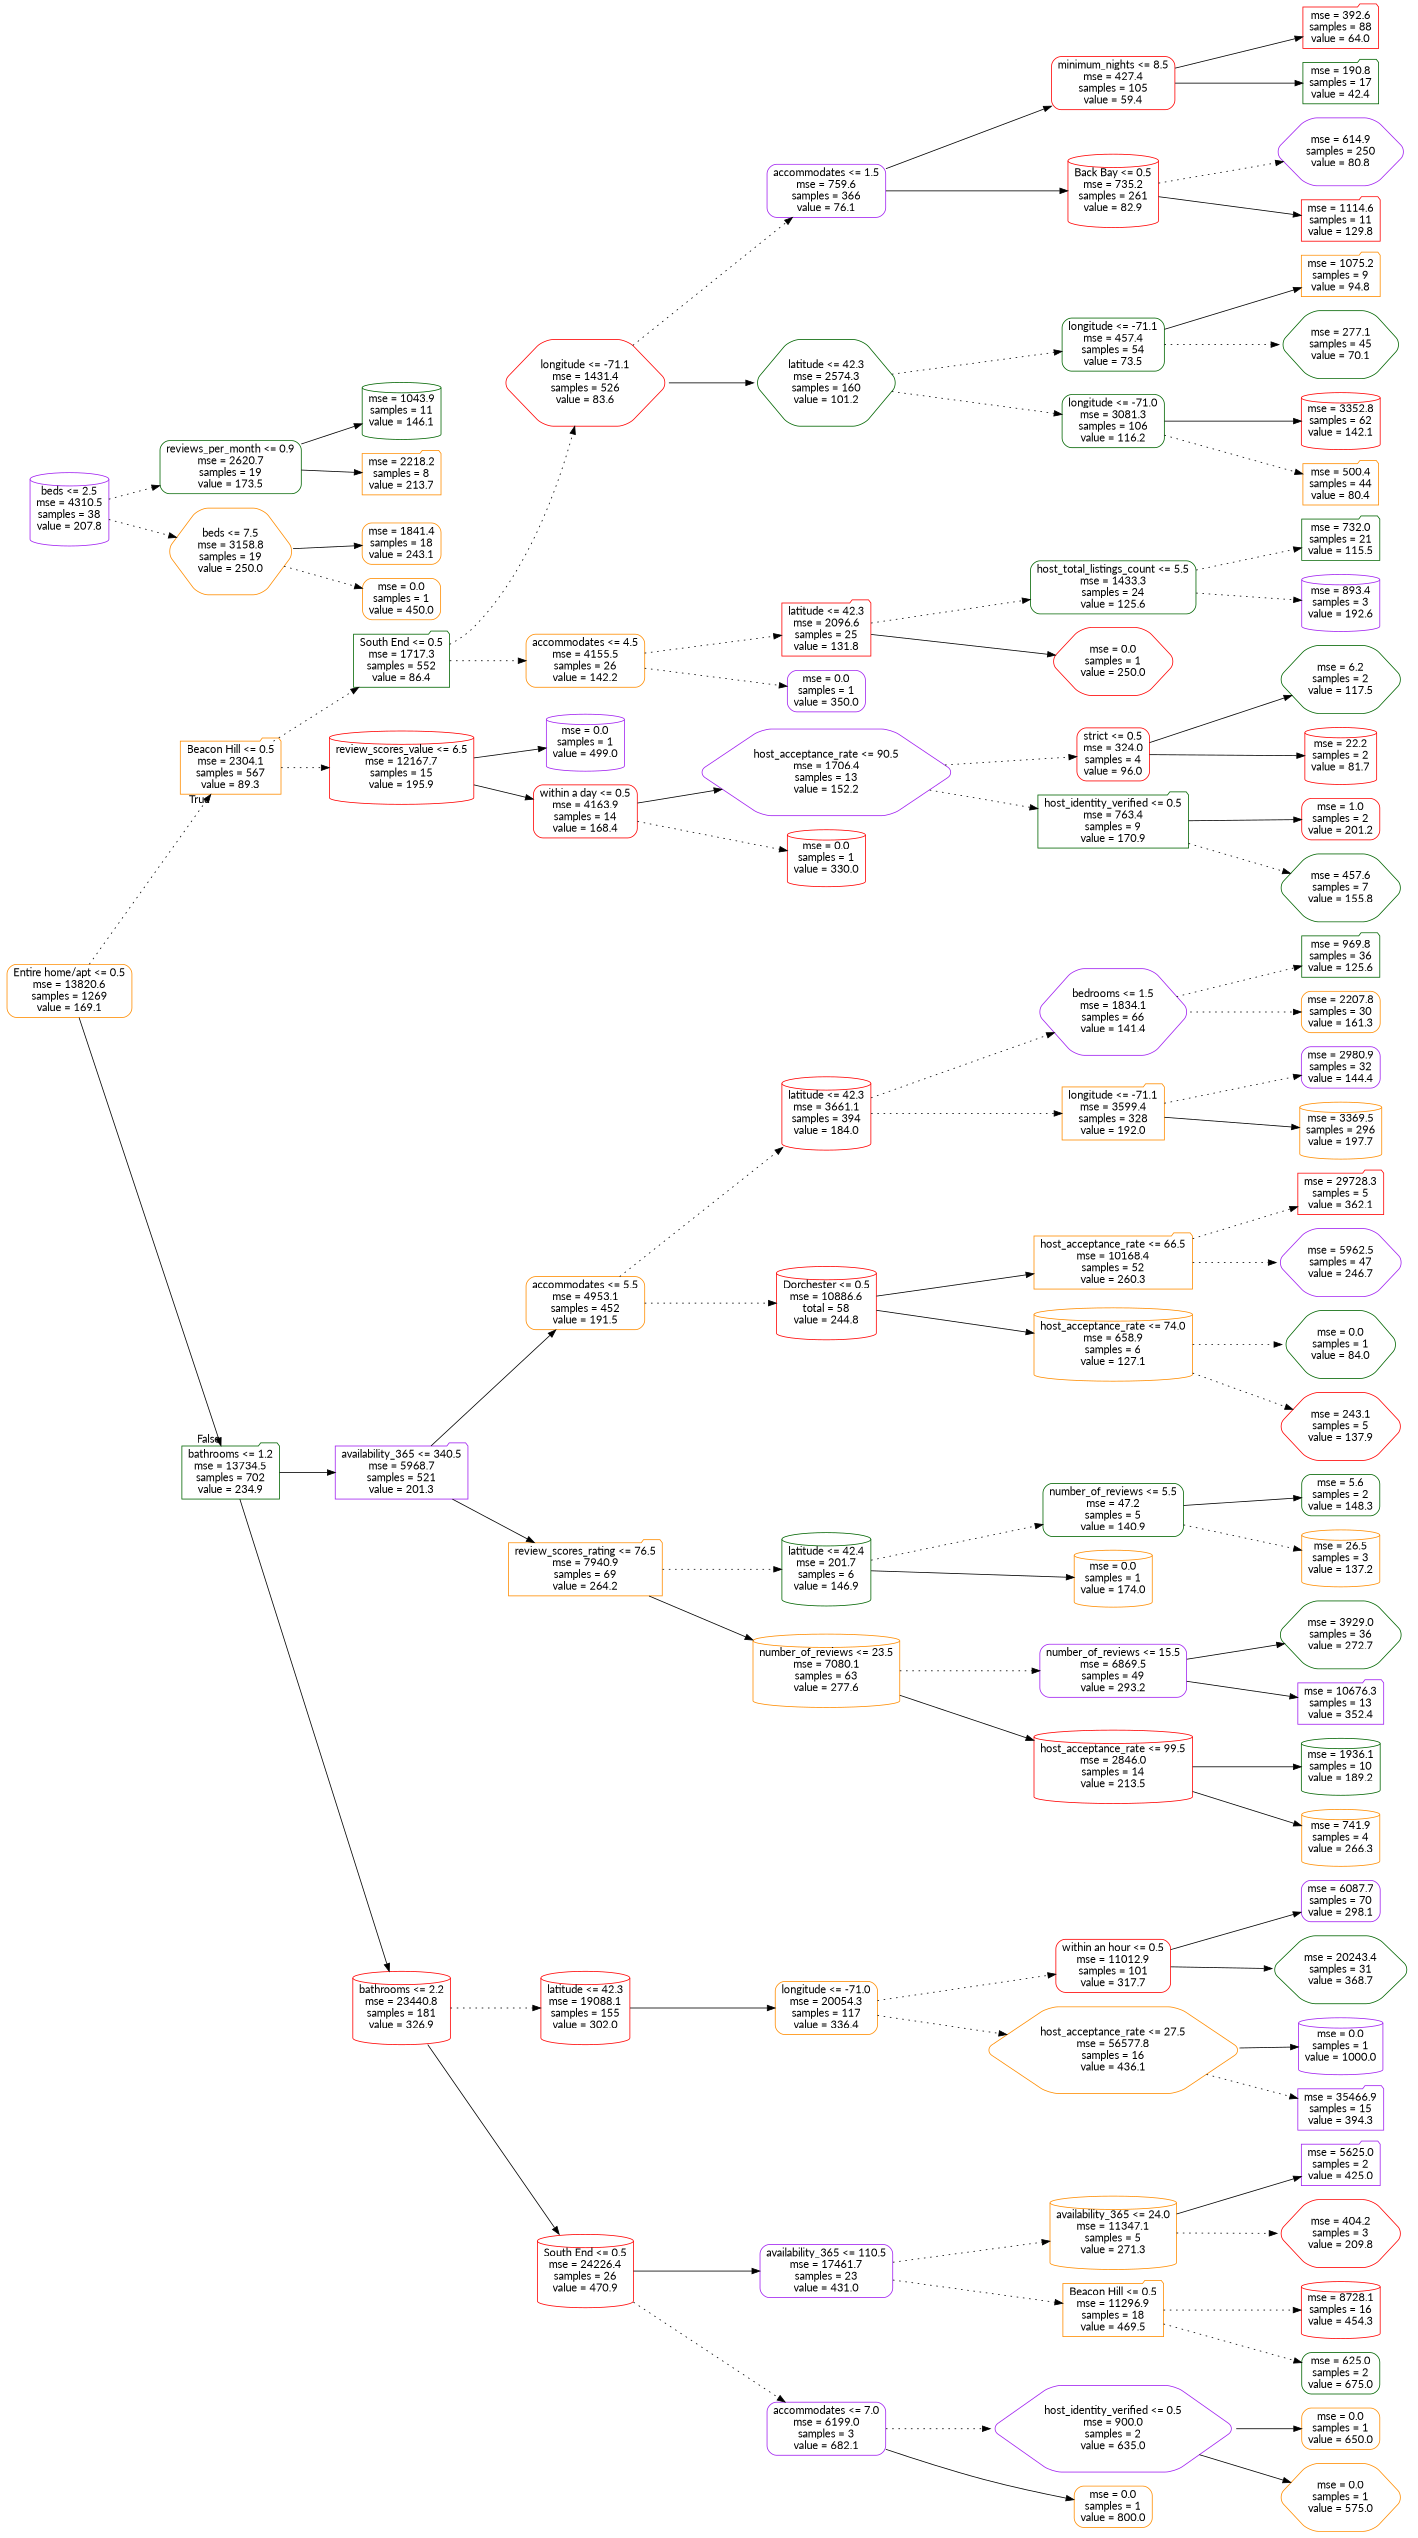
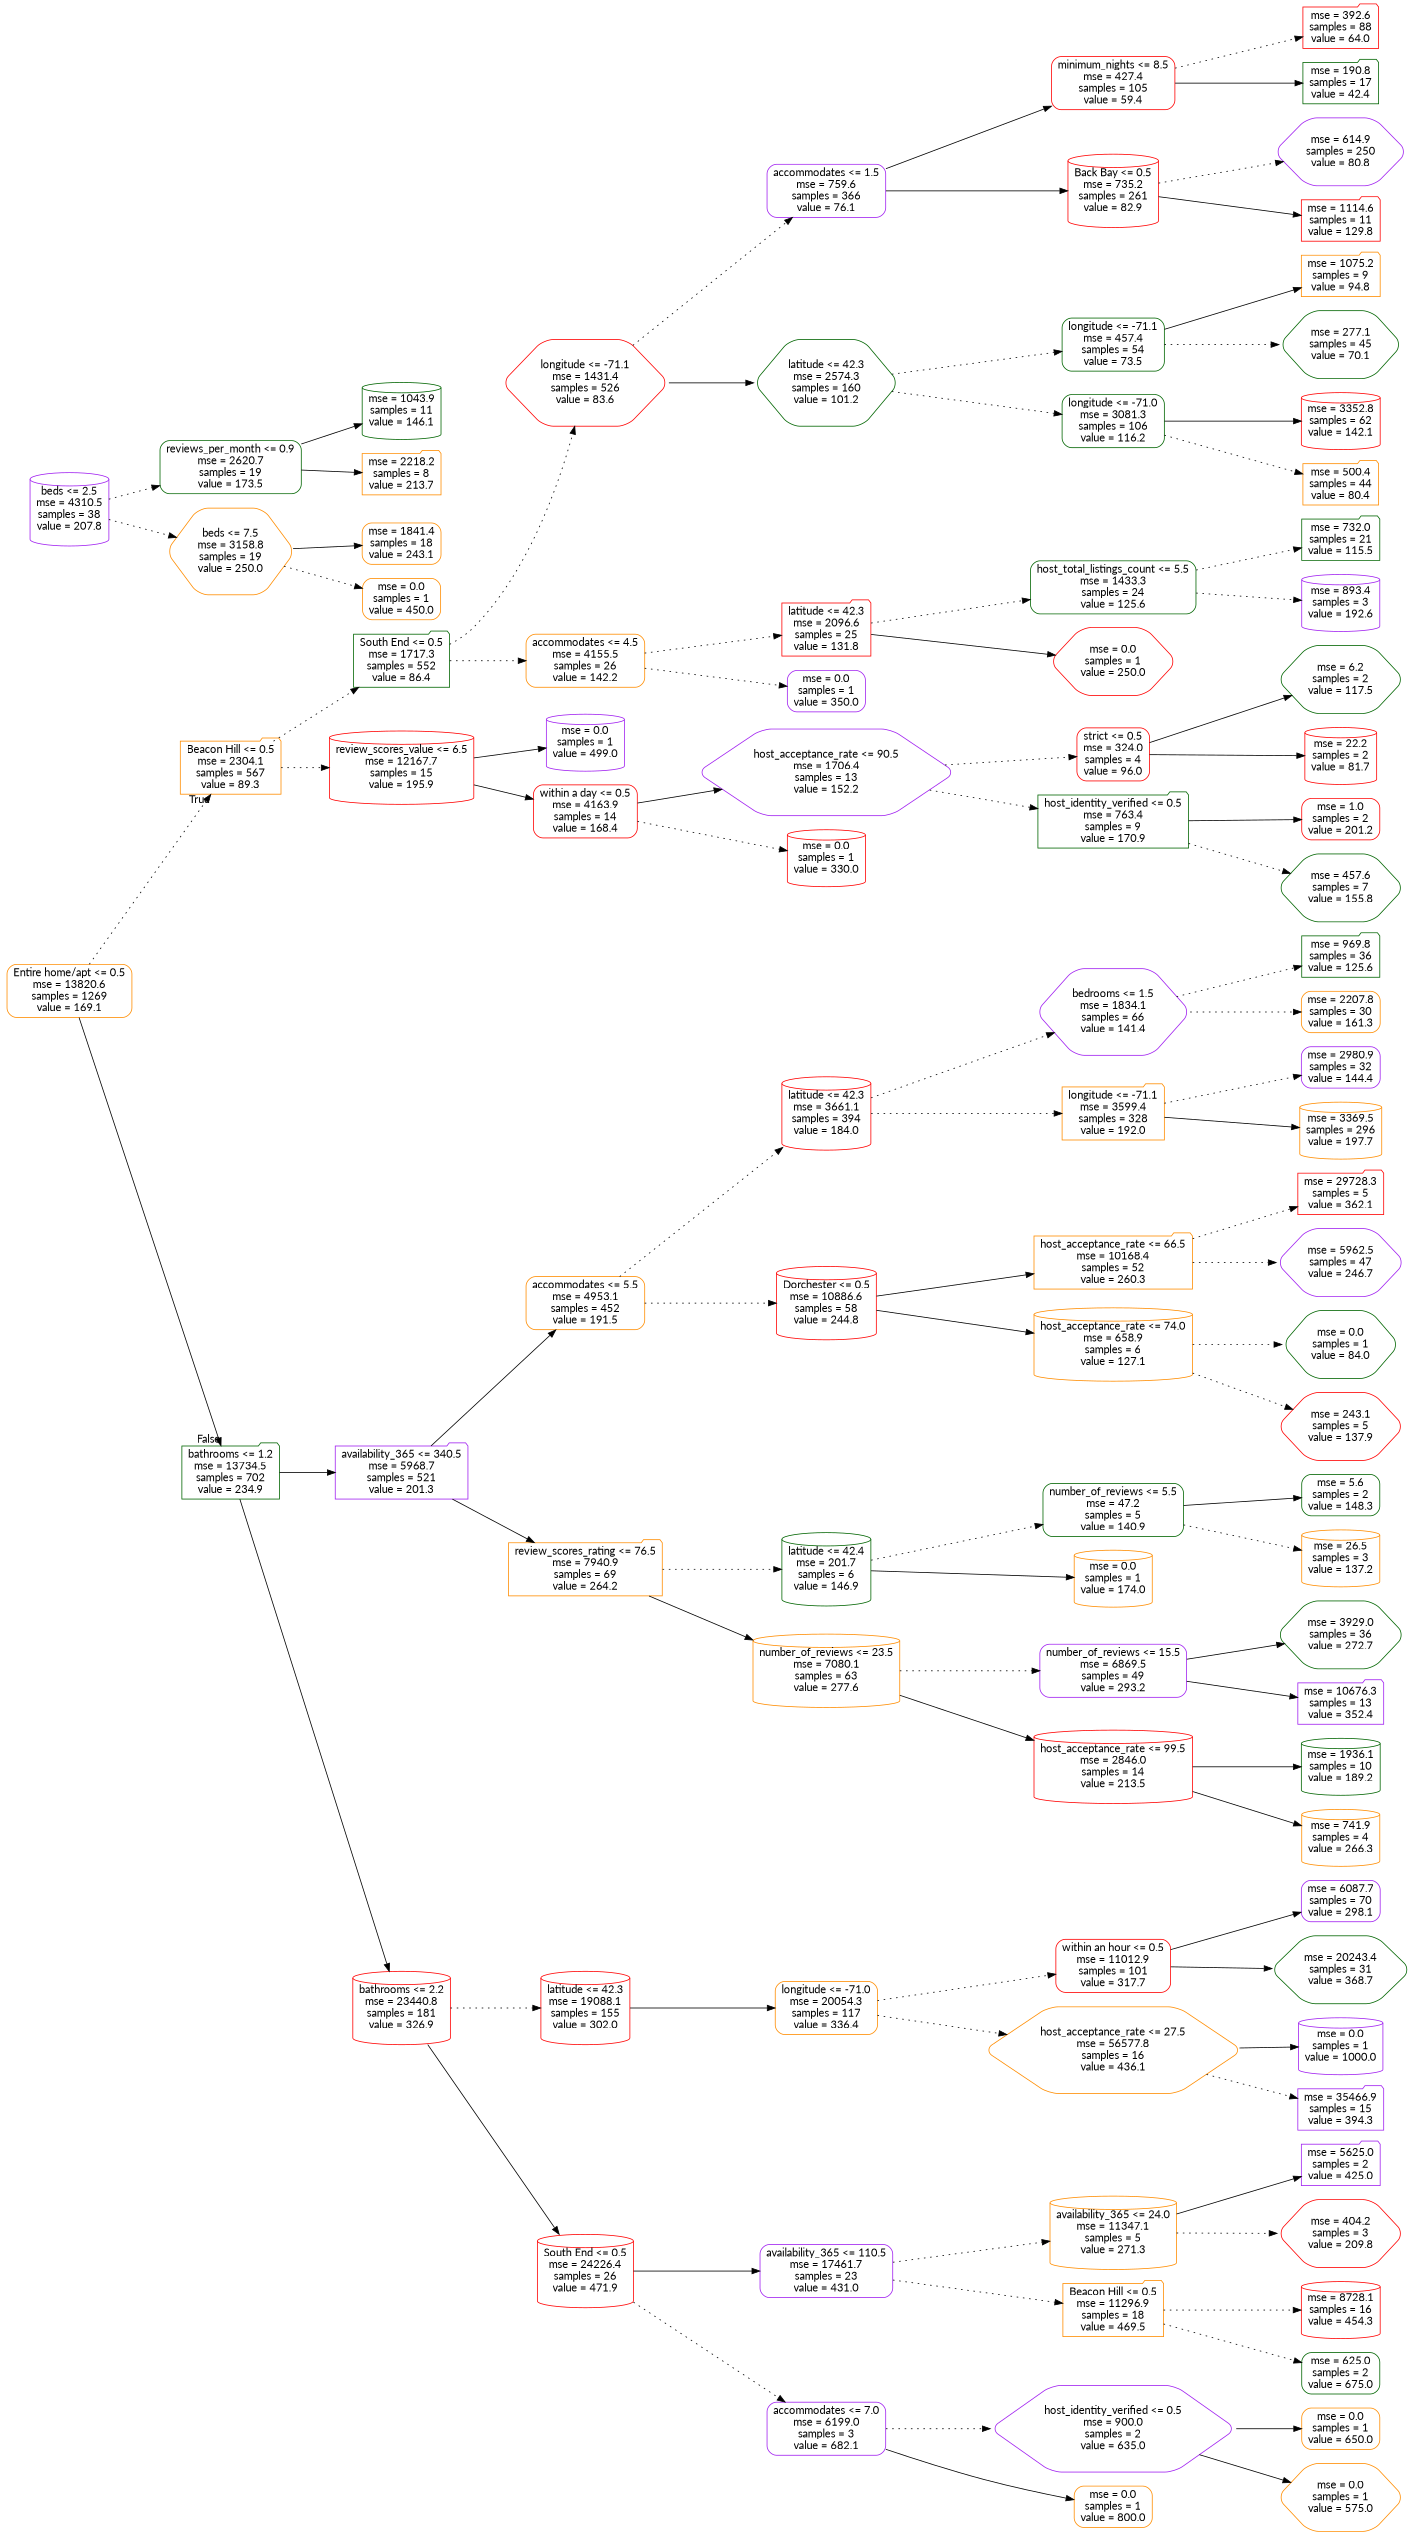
edge "minimum_nights <= 8.5 mse = 427.4 samples = 105 value = 59.4" -> "mse = 392.6 samples = 88 value = 64.0": style solid -> dotted
node "Dorchester <= 0.5 mse = 10886.6 total = 58 value = 244.8": label "Dorchester <= 0.5 mse = 10886.6 total = 58 value = 244.8" -> "Dorchester <= 0.5 mse = 10886.6 samples = 58 value = 244.8"
node "South End <= 0.5 mse = 24226.4 samples = 26 value = 470.9": label "South End <= 0.5 mse = 24226.4 samples = 26 value = 470.9" -> "South End <= 0.5 mse = 24226.4 samples = 26 value = 471.9"
